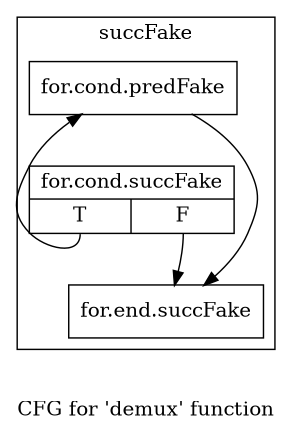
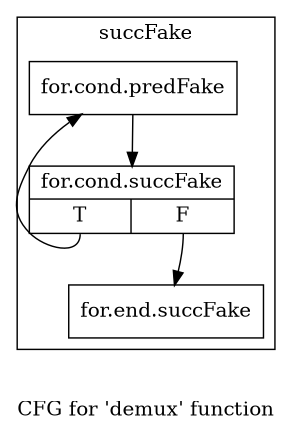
edge "for.cond.predFake" -> "for.end.succFake": now "for.cond.predFake" -> "for.cond.succFake"
